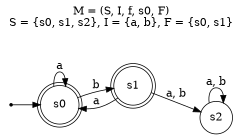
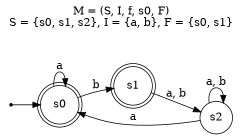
edge "s1" -> "s0": now "s2" -> "s0"
